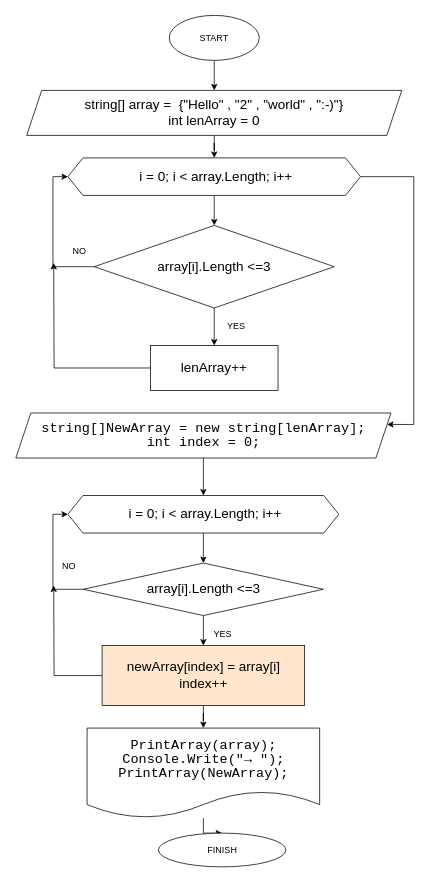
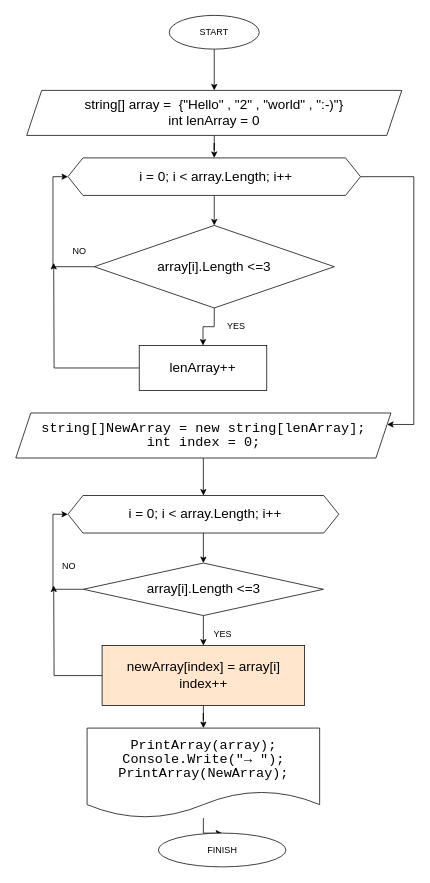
node "START": size 90x45 -> 90x34
node "lenArray++": moved (214, 368) -> (203, 368)
